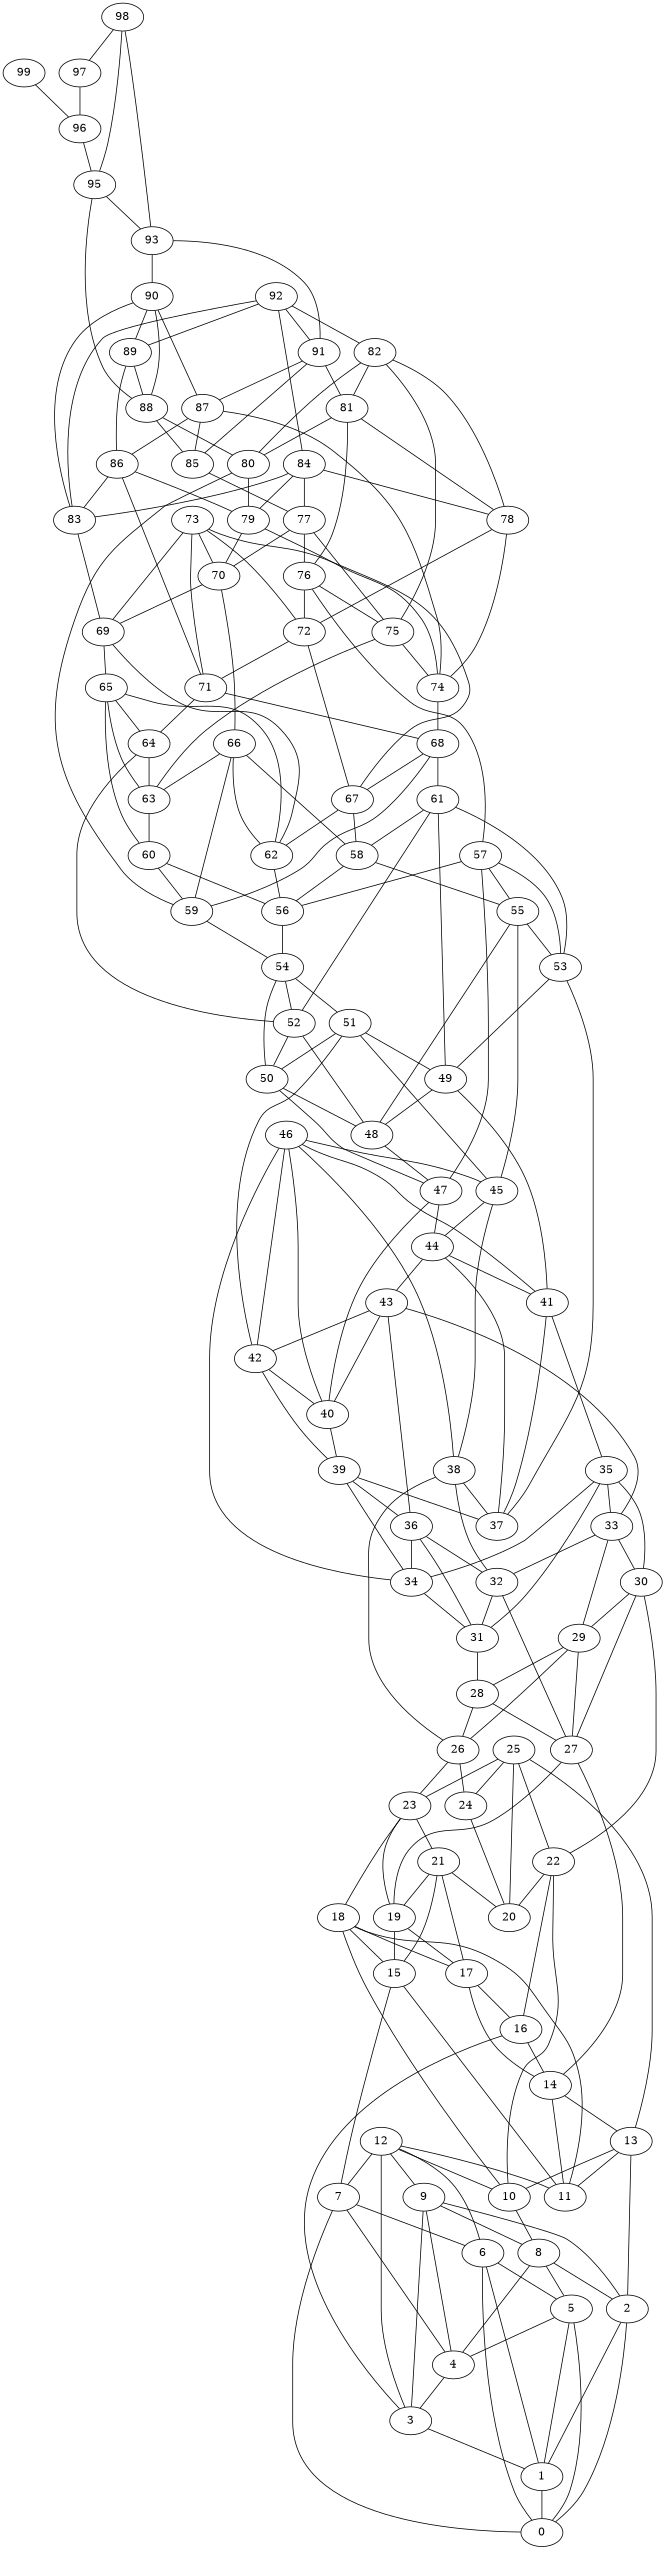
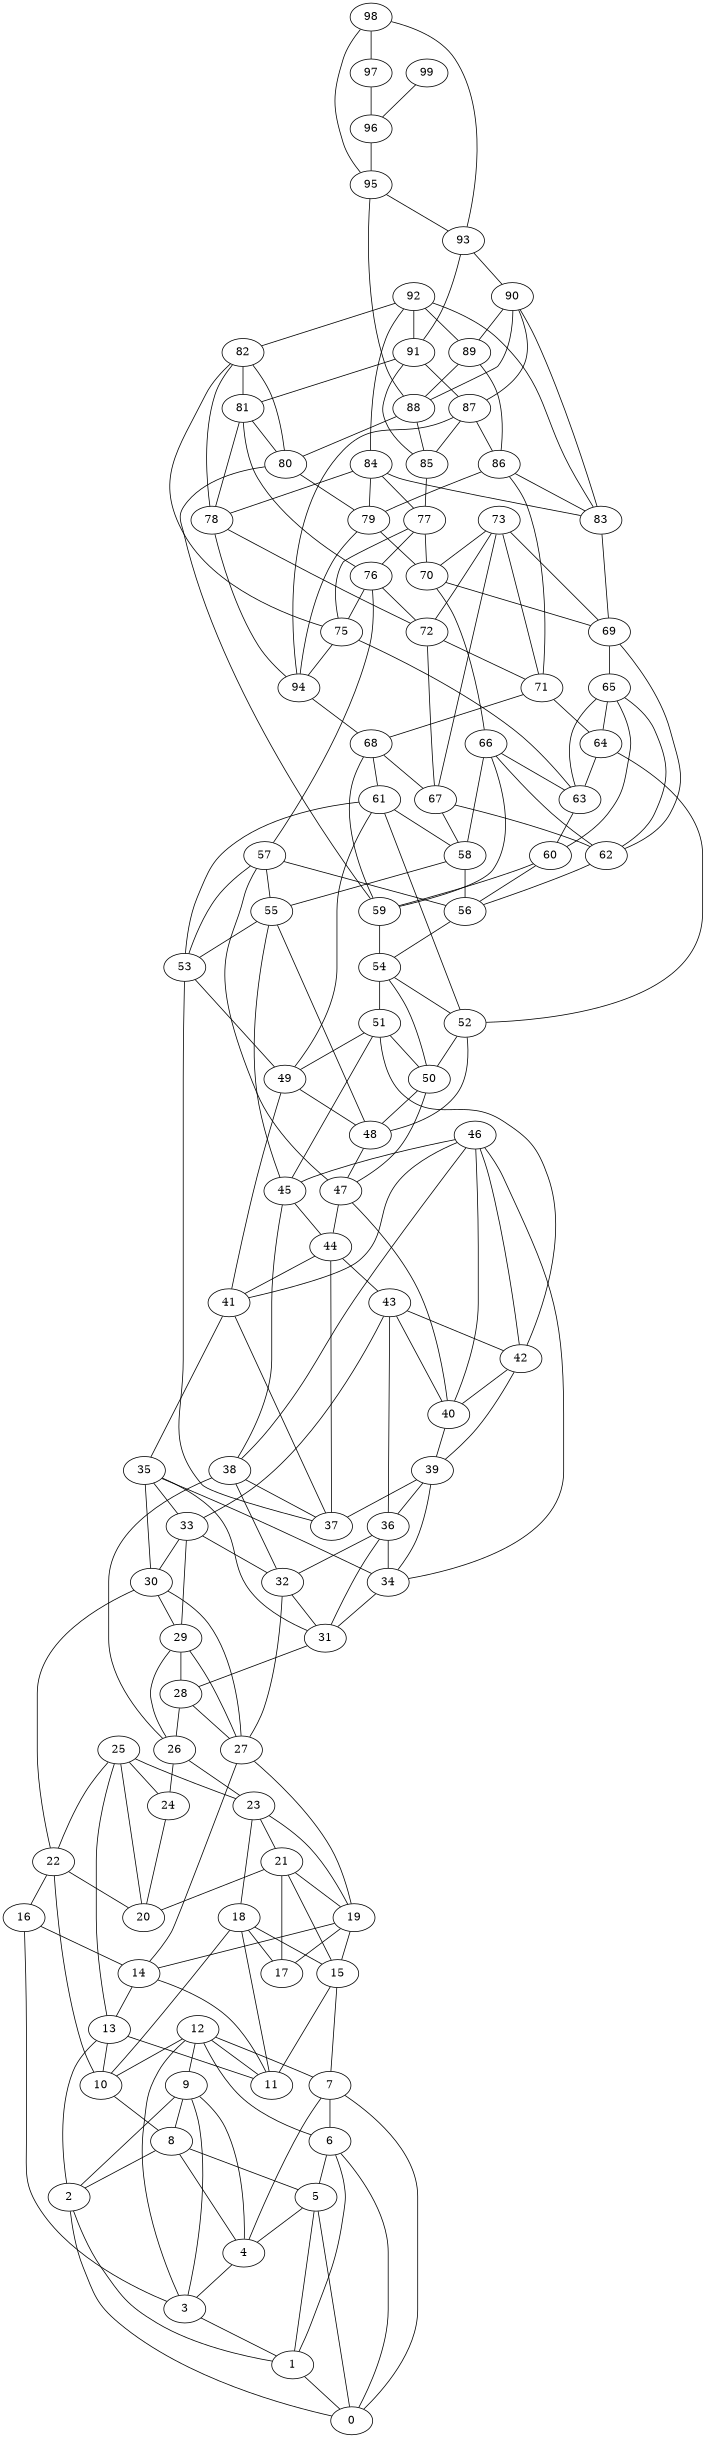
node "74": label "74" -> "94"
edge "17" -- "16": removed
edge "17" -- "14": now "19" -- "14"
